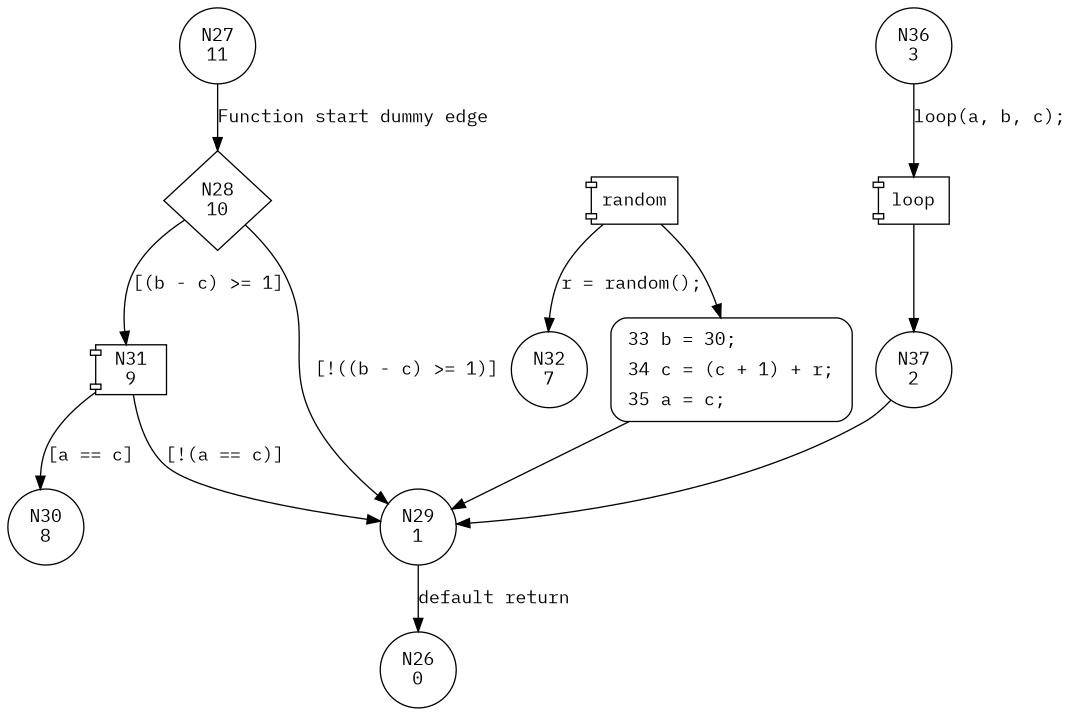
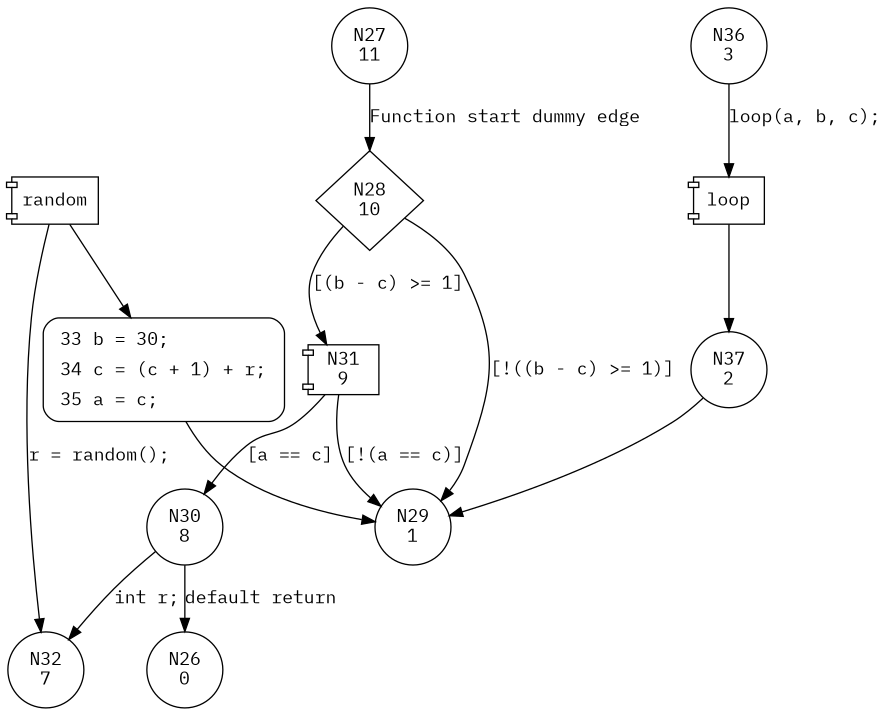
edge "N30 8" -> "N32 7": added, label "int r;"
edge "N29 1" -> "N26 0": now "N30 8" -> "N26 0"
